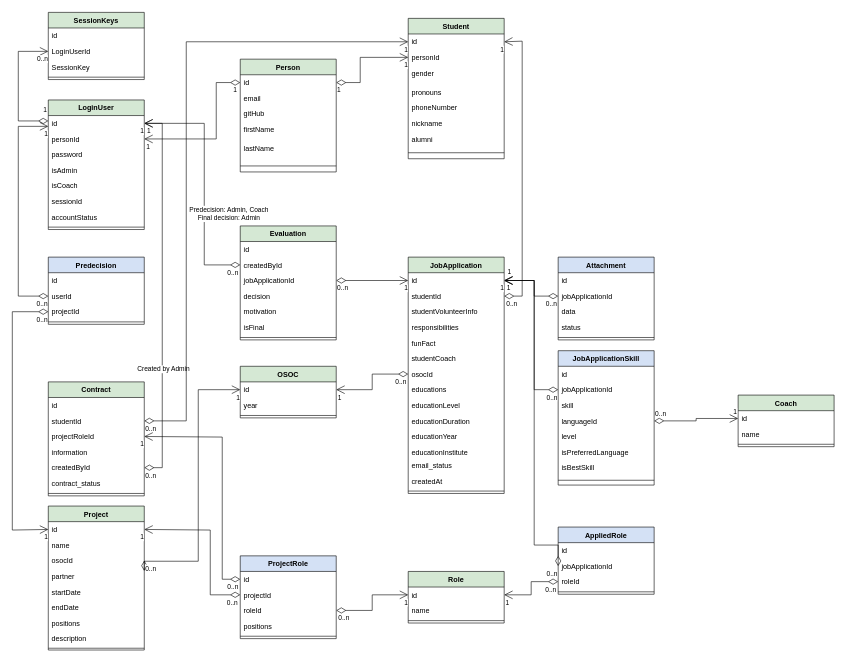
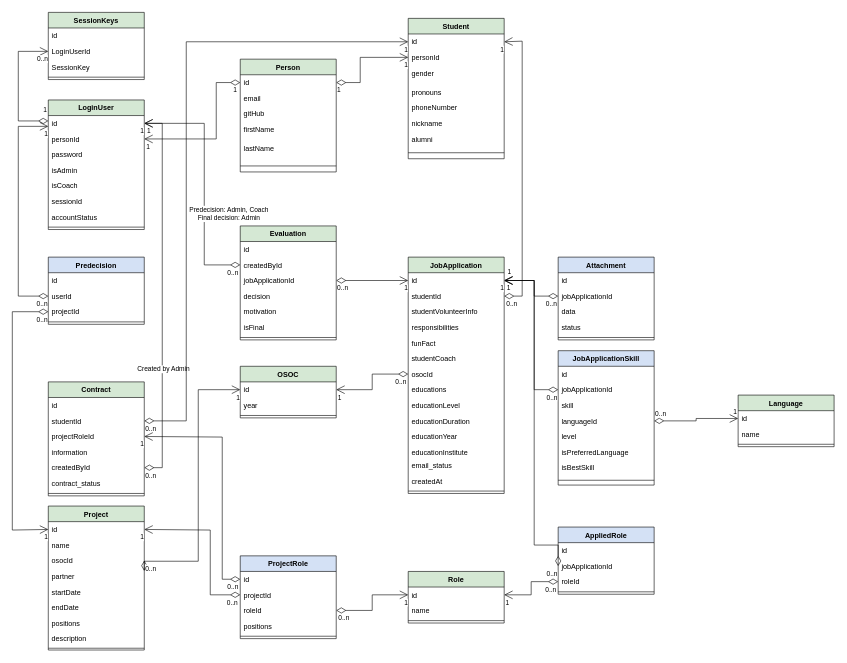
node "Coach": label "Coach" -> "Language"
